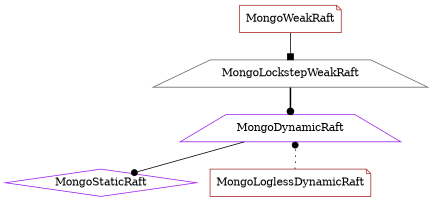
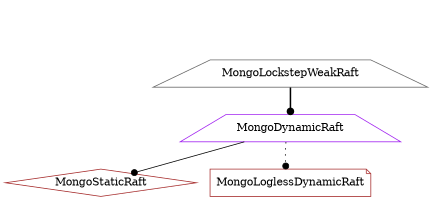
node "MongoWeakRaft": removed
edge "MongoLoglessDynamicRaft" -> "MongoDynamicRaft": reversed
node "MongoStaticRaft": color purple -> brown
